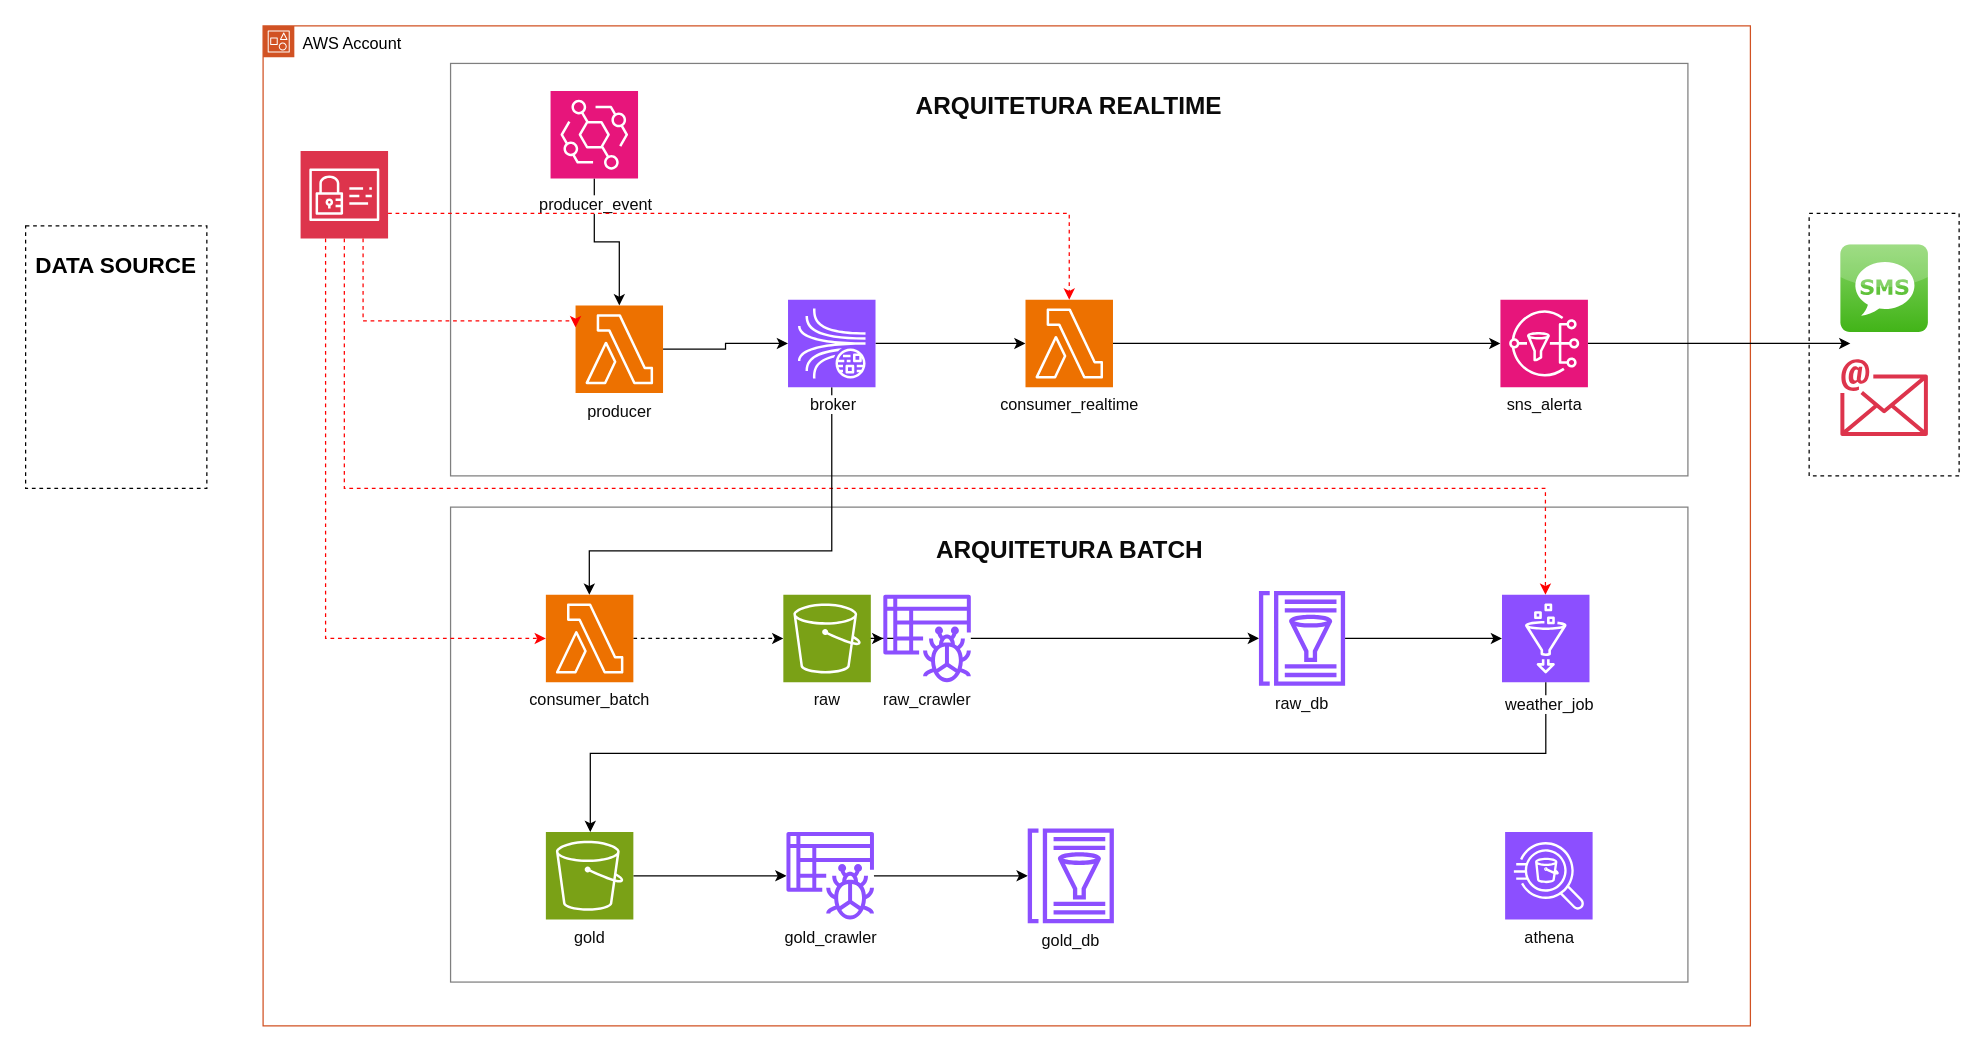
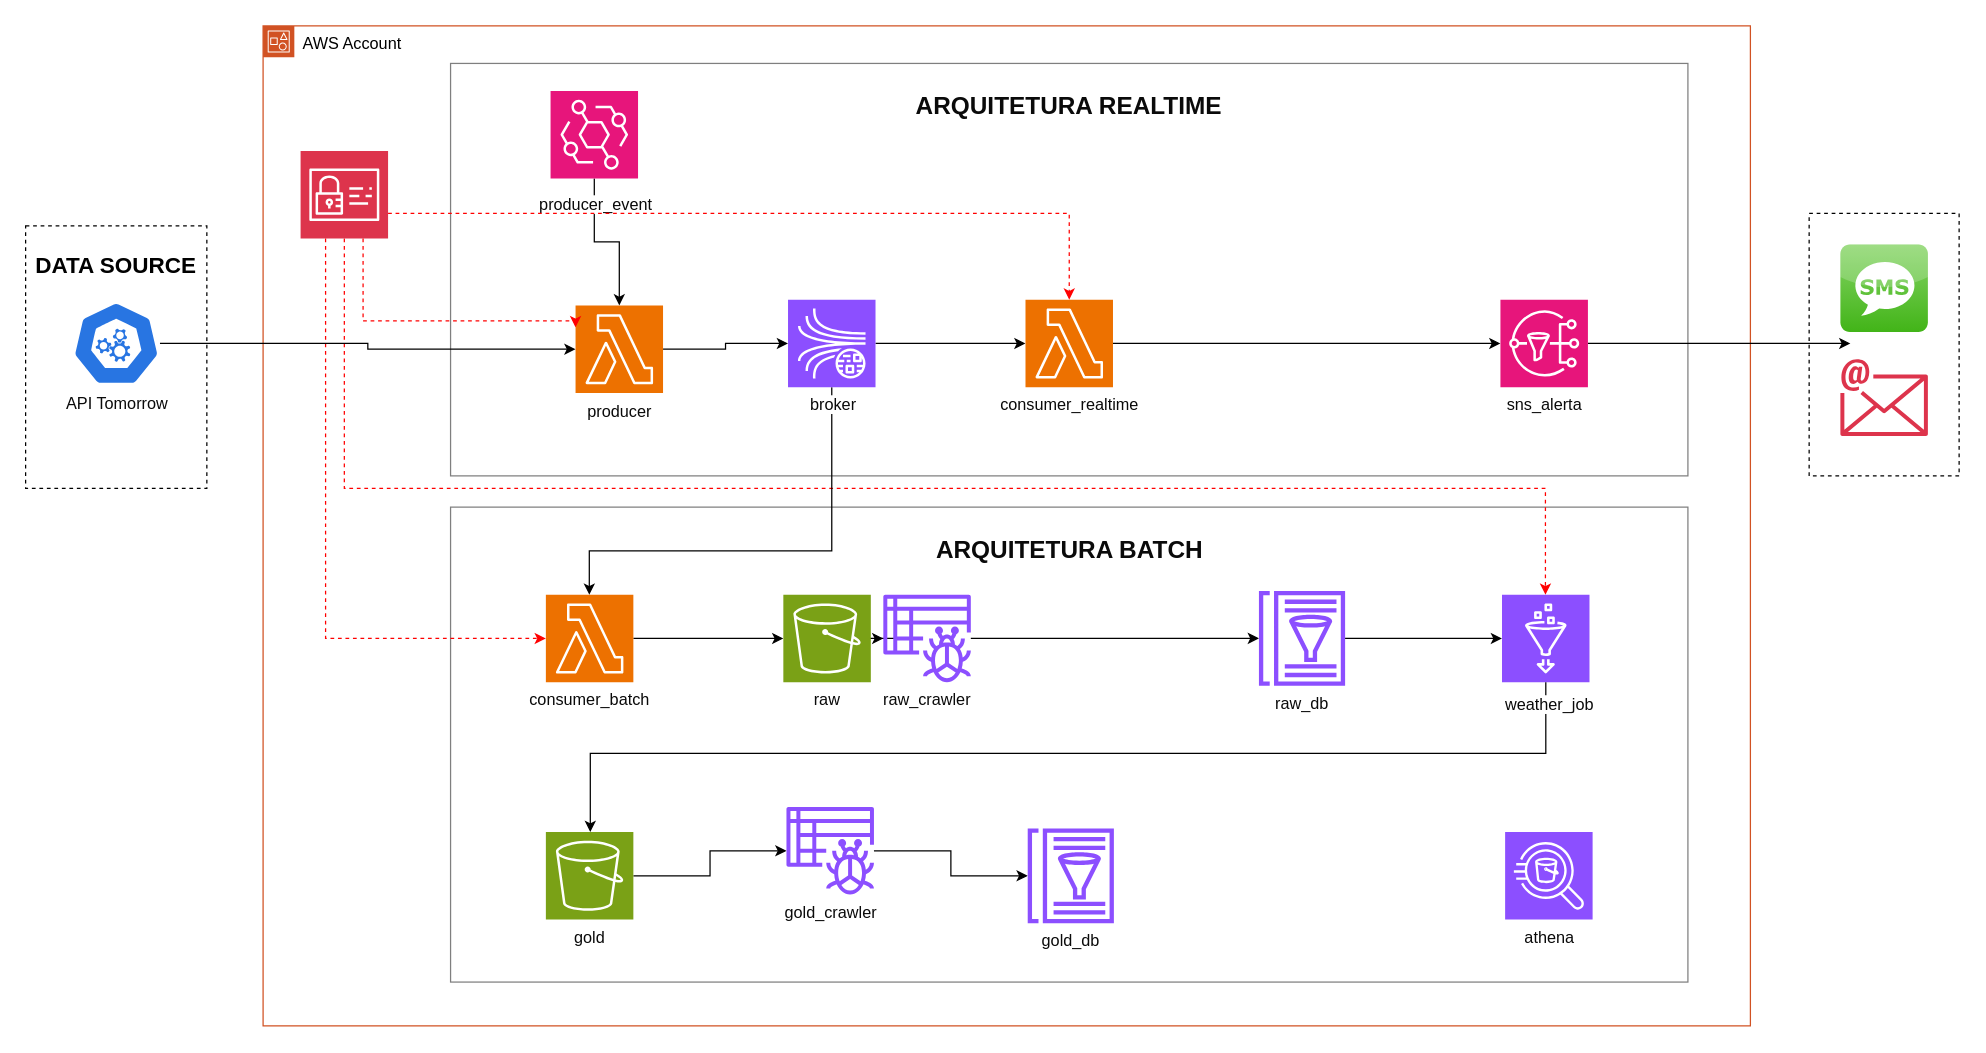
node "API Tomorrow": added
edge "API Tomorrow" -> "producer": added
edge "consumer_batch" -> "raw": style dashed -> solid
node "gold_crawler": moved (830, 876) -> (830, 851)
